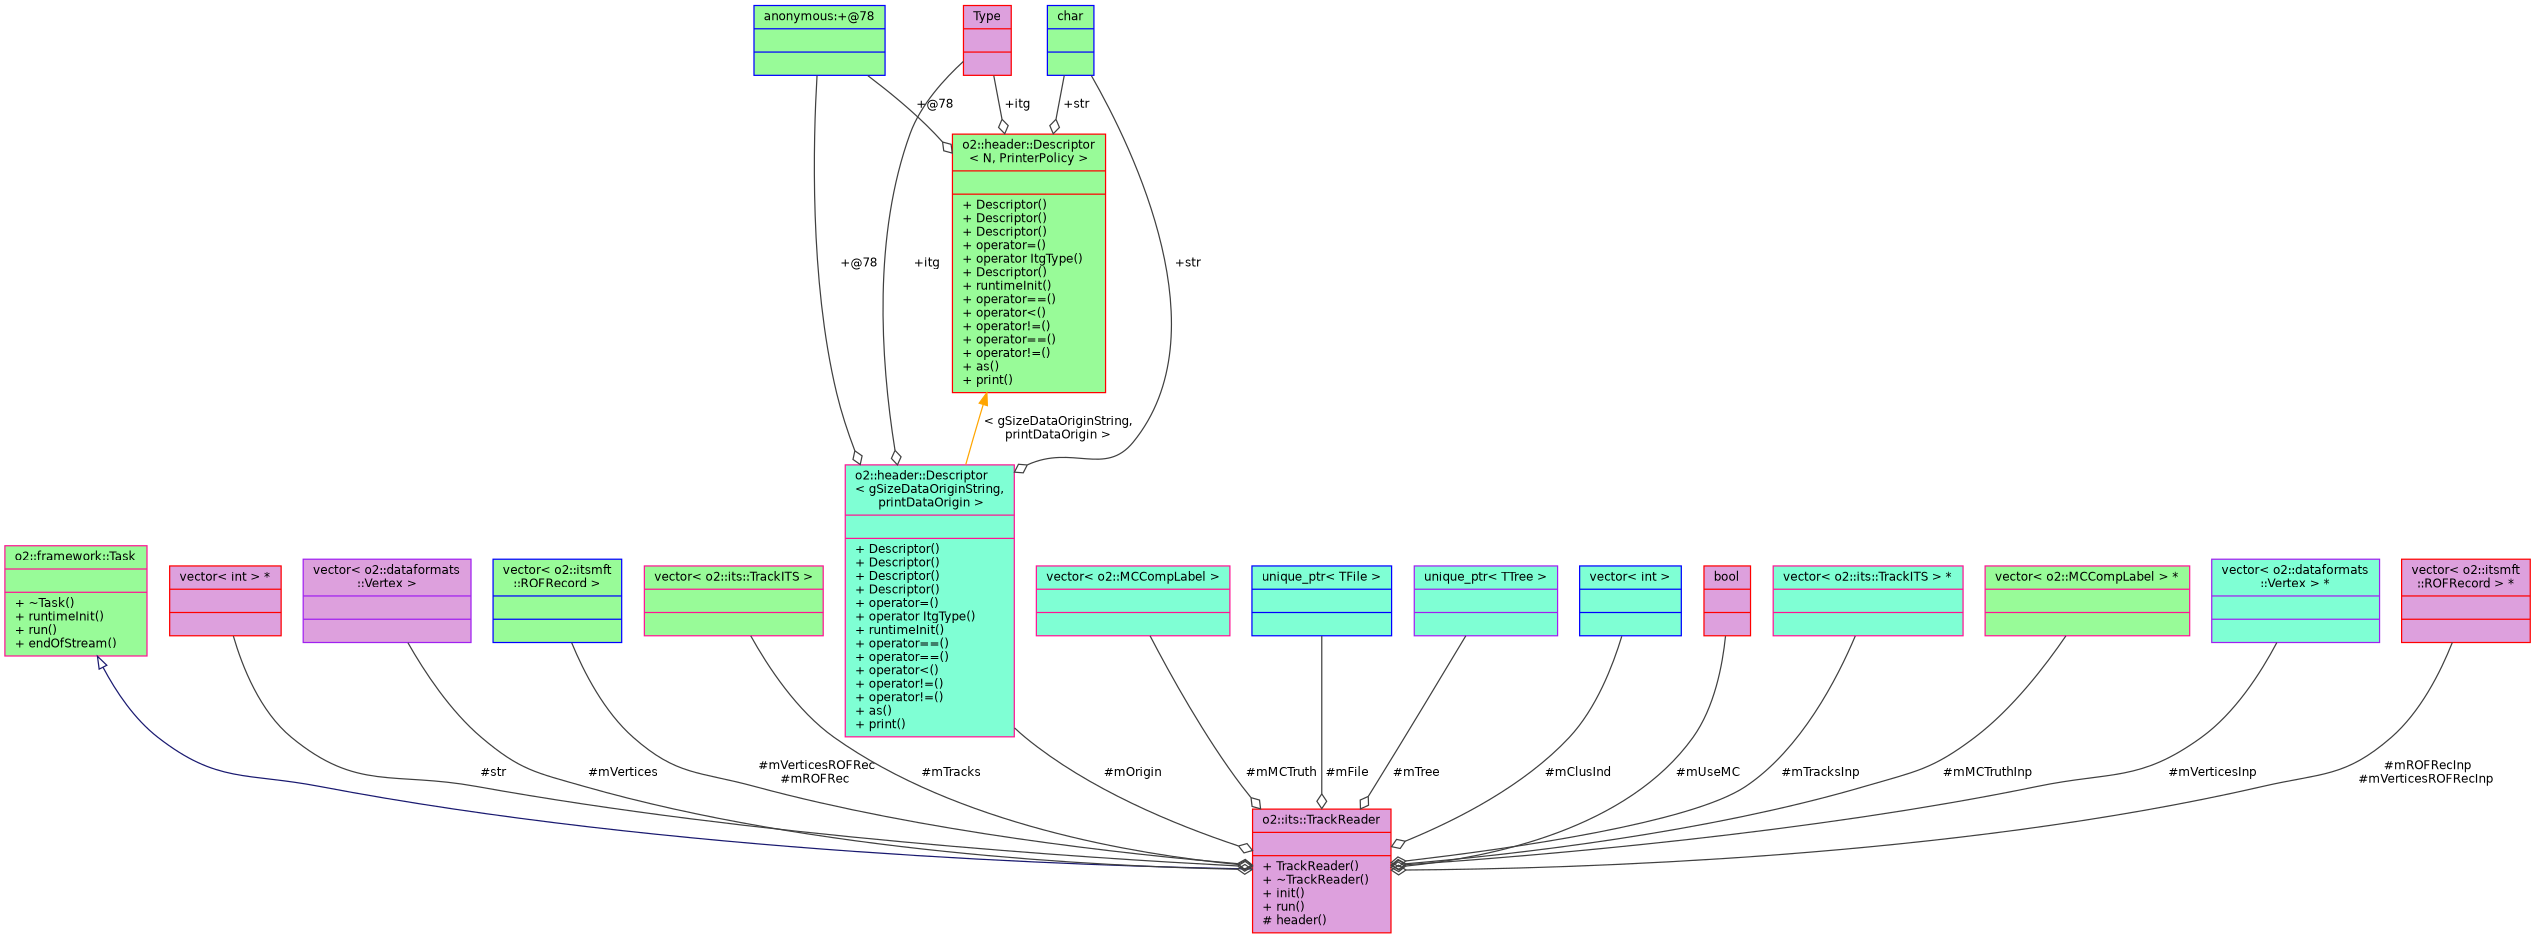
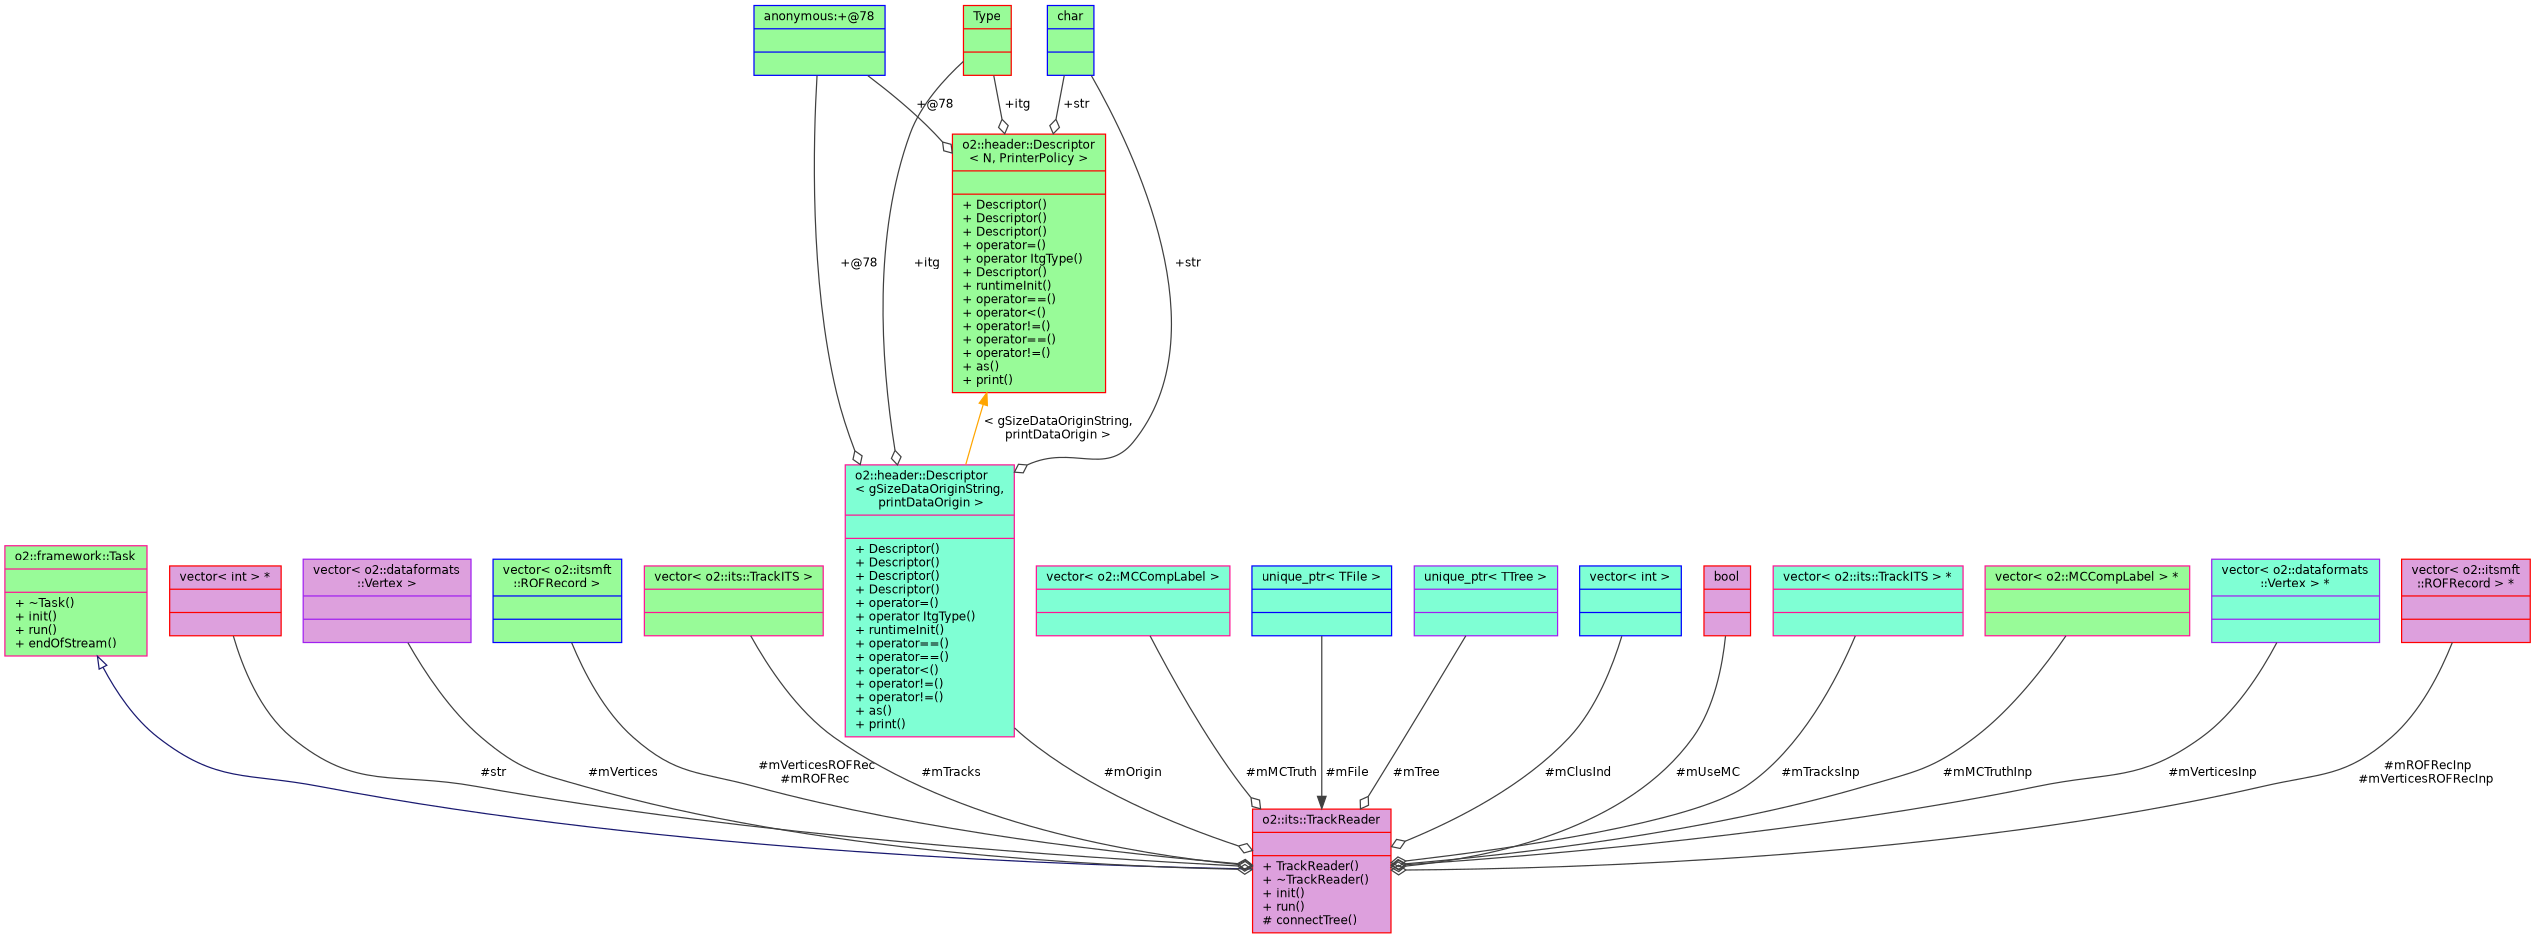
node "Type": fillcolor plum -> palegreen
node "o2::framework::Task": text "+ runtimeInit()" -> "+ init()"
edge "unique_ptr< TFile >" -> "o2::its::TrackReader": arrowhead odiamond -> normal
node "o2::its::TrackReader": text "# header()" -> "# connectTree()"
